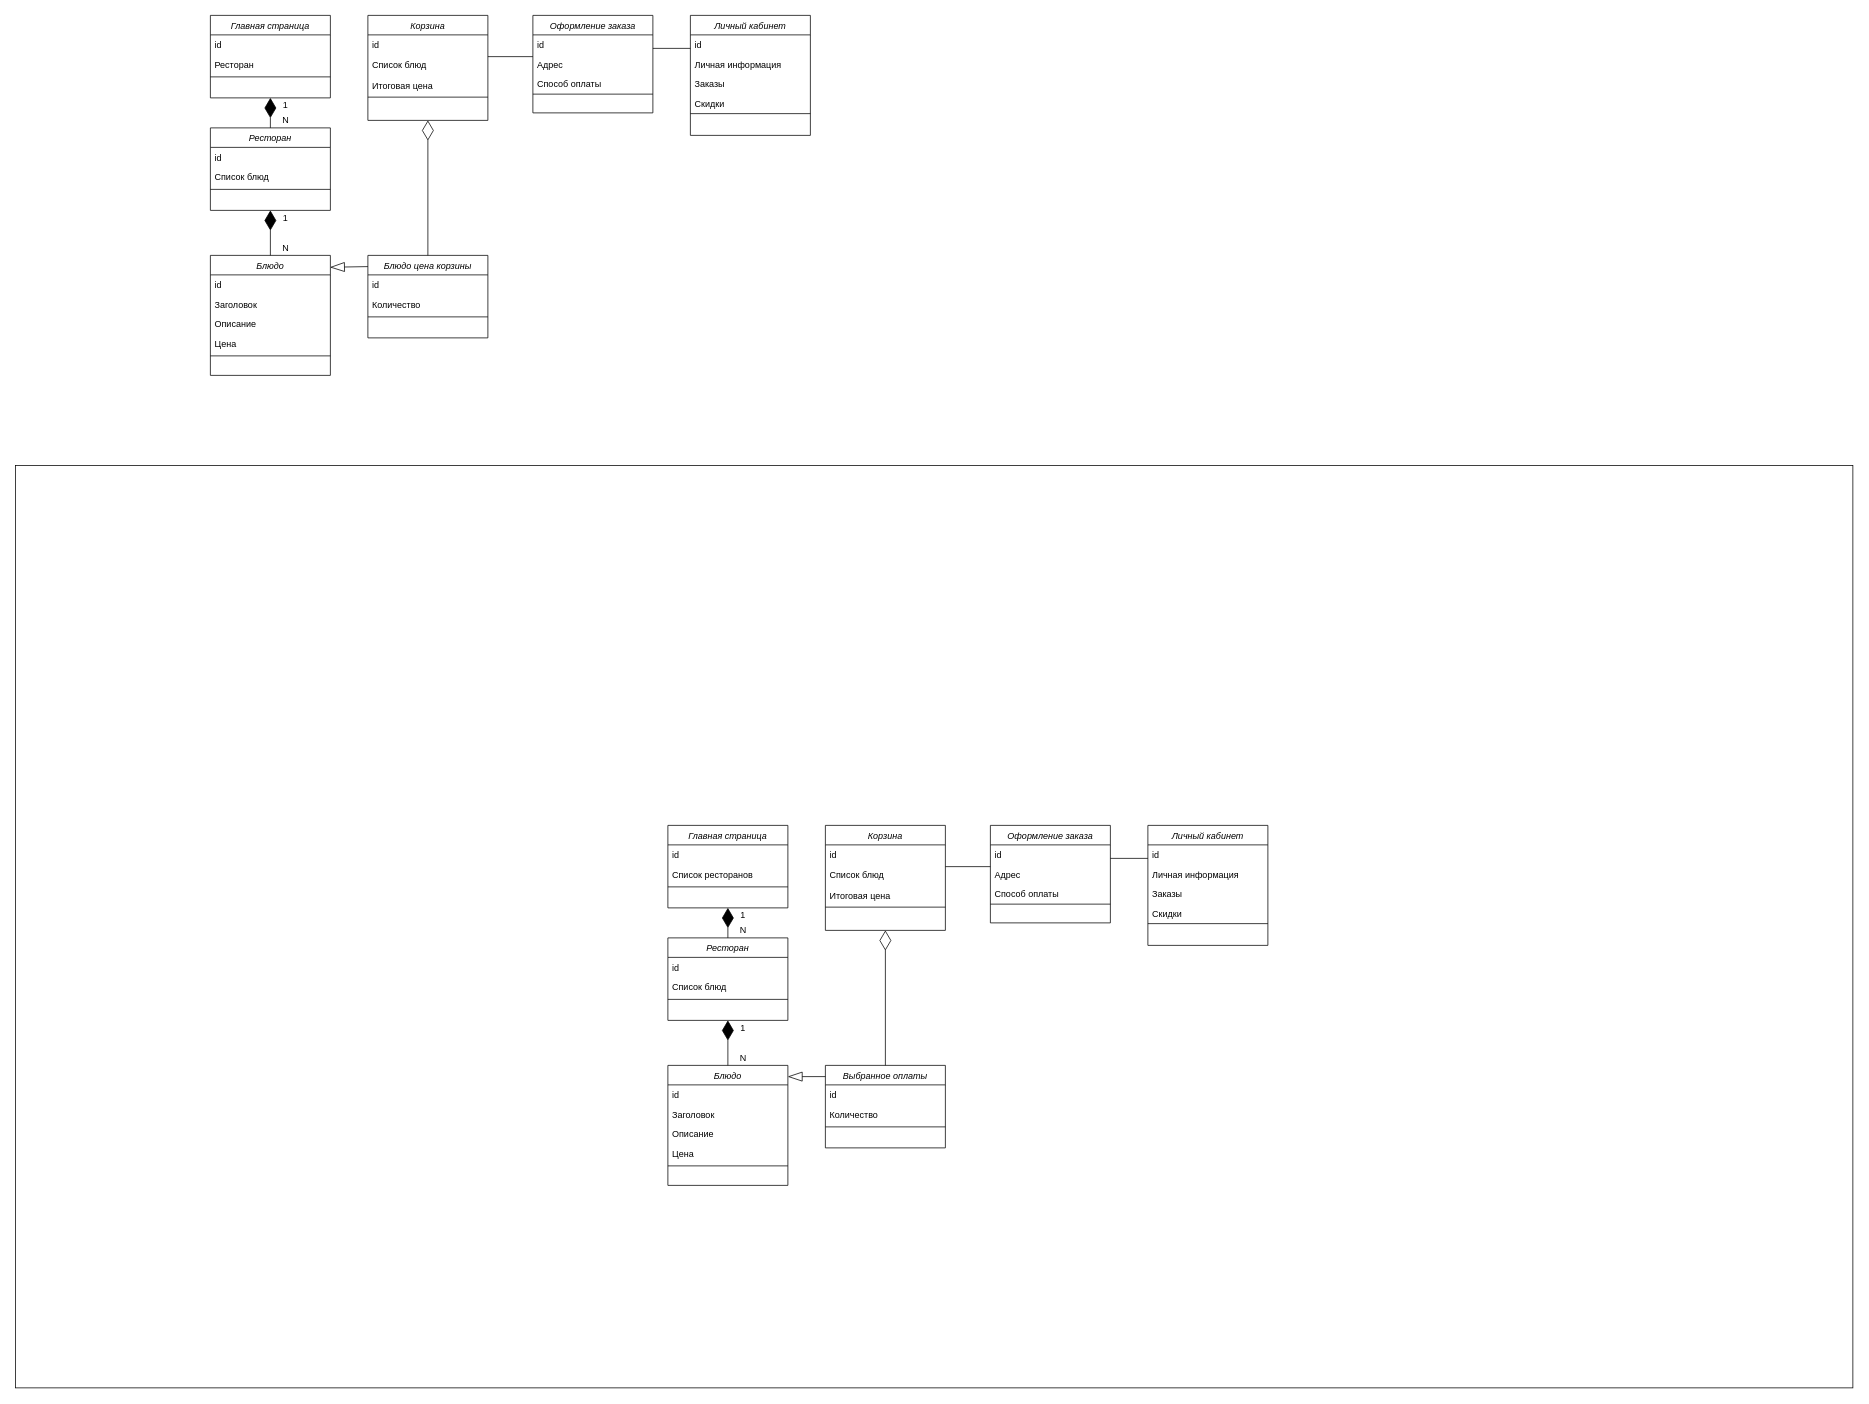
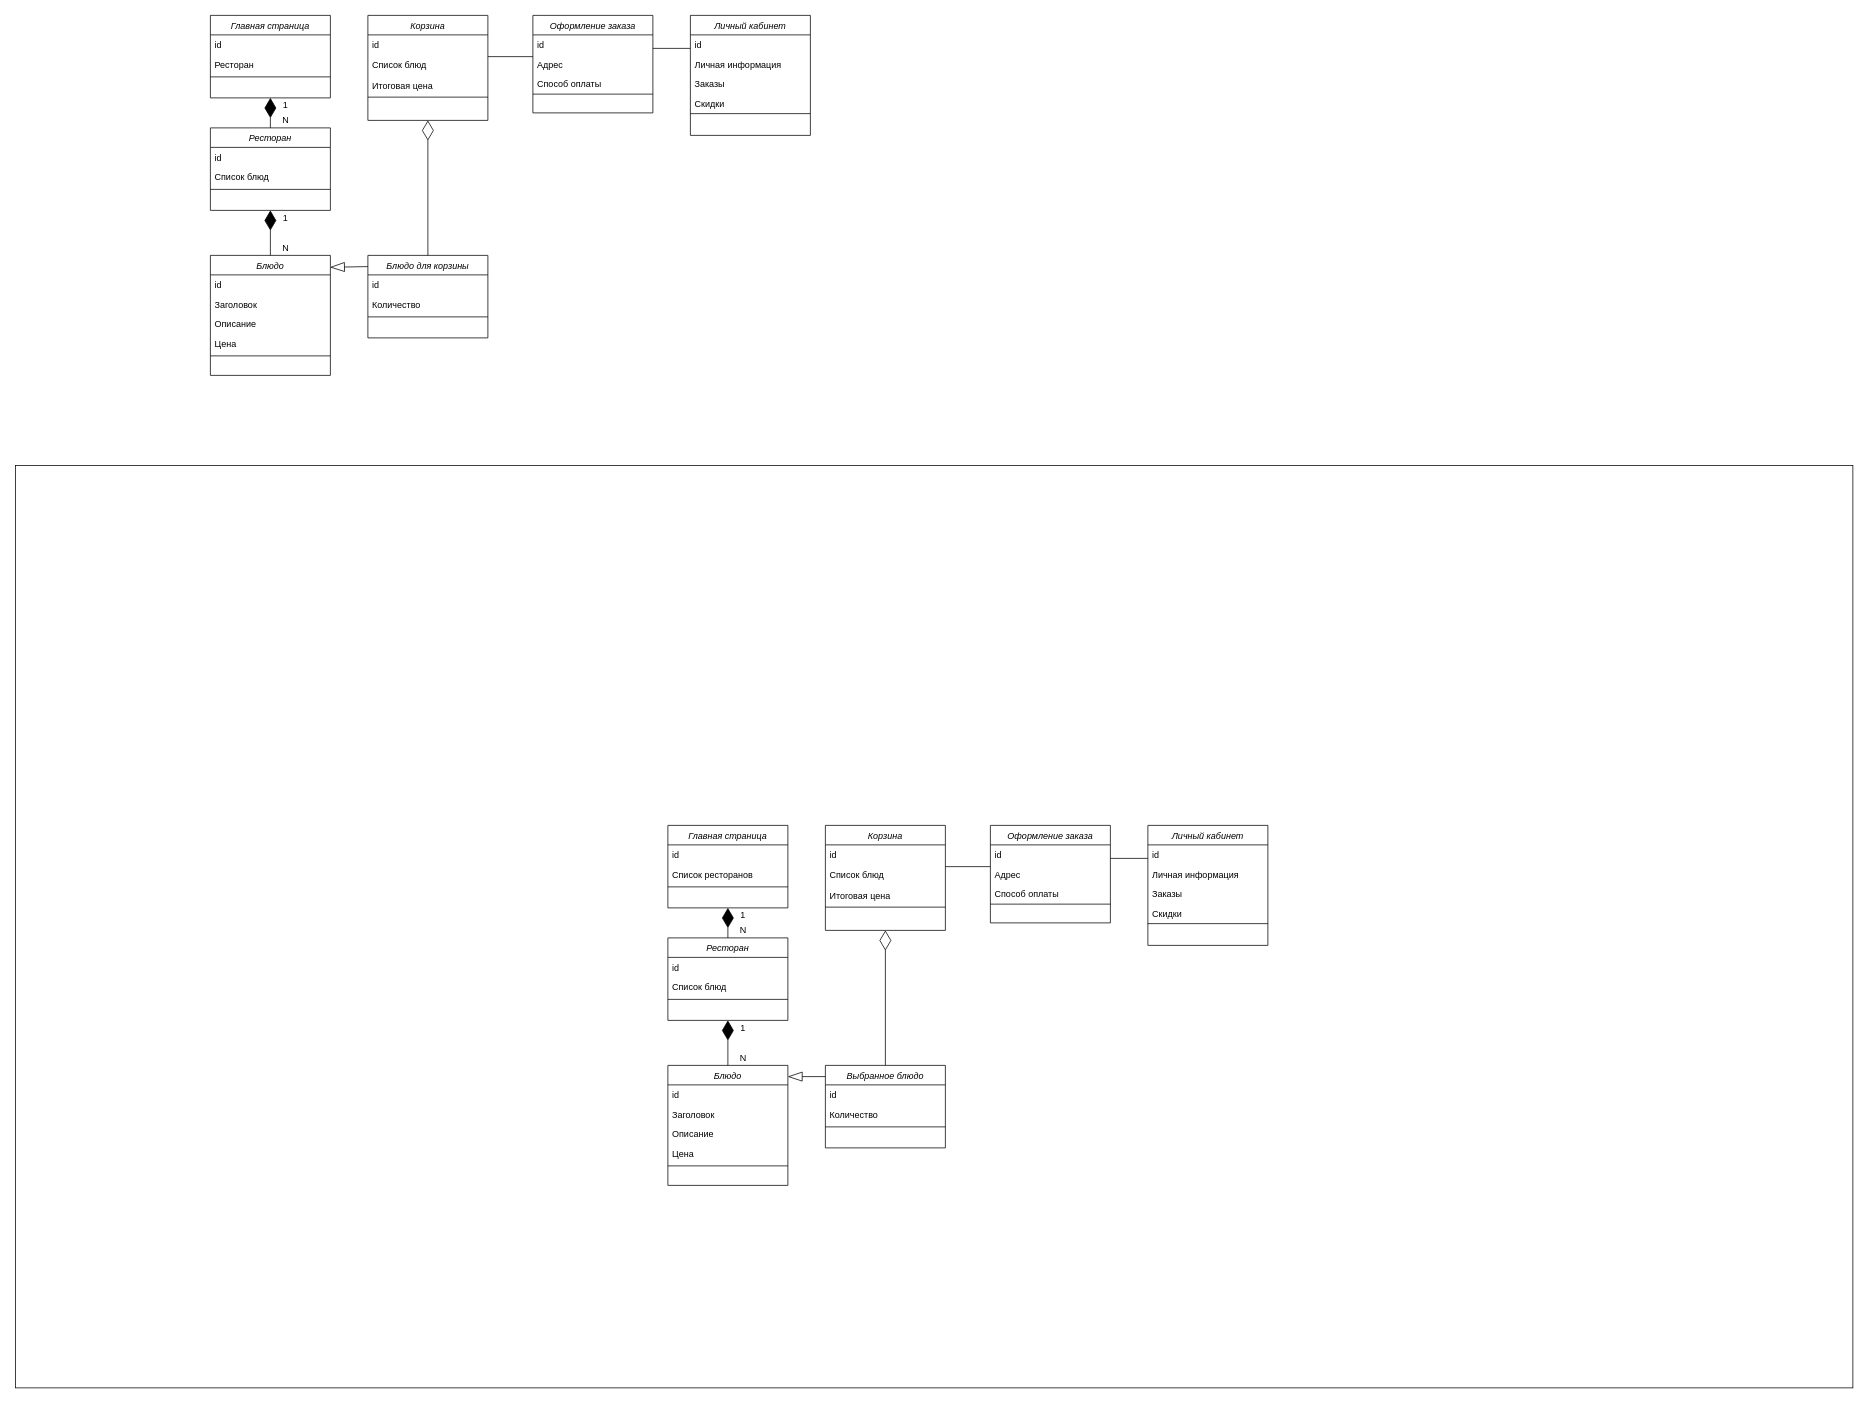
node "Блюдо цена корзины": label "Блюдо цена корзины" -> "Блюдо для корзины"
node "Выбранное оплаты": label "Выбранное оплаты" -> "Выбранное блюдо"
